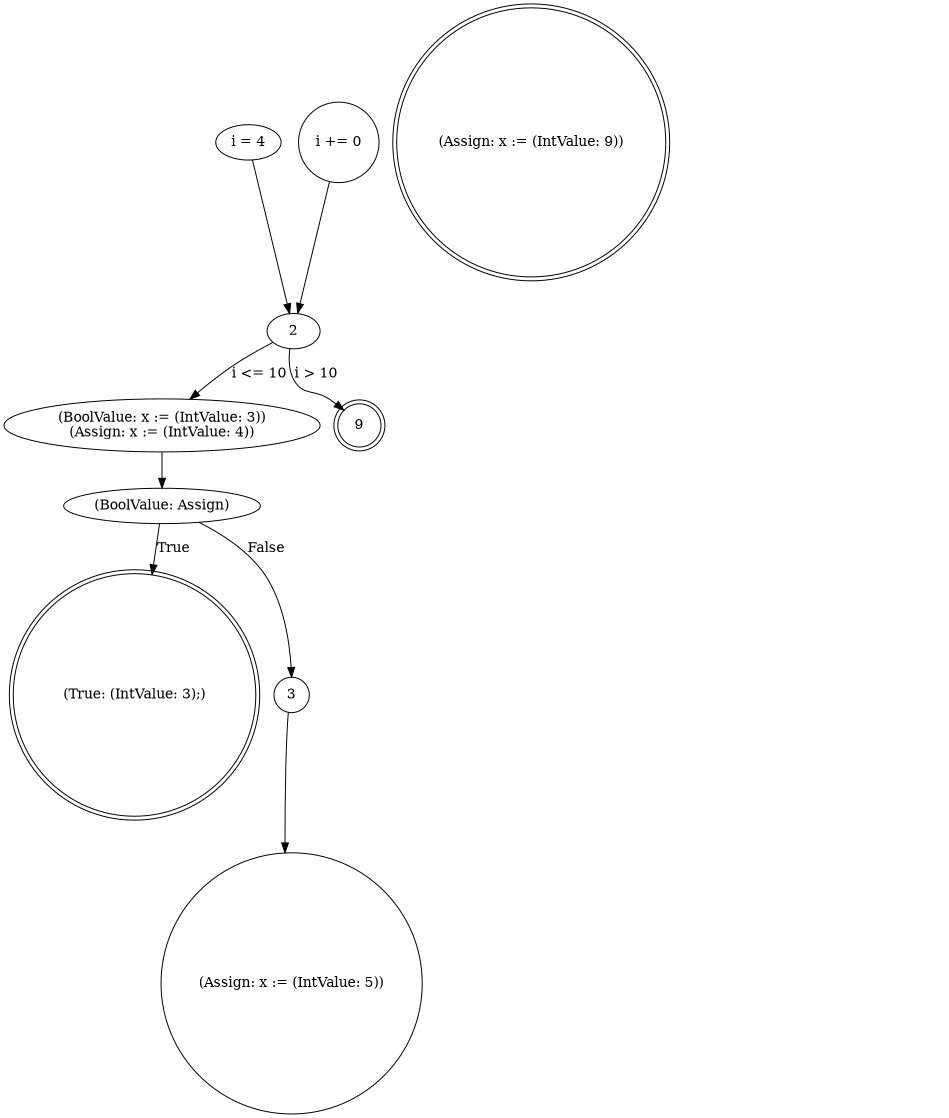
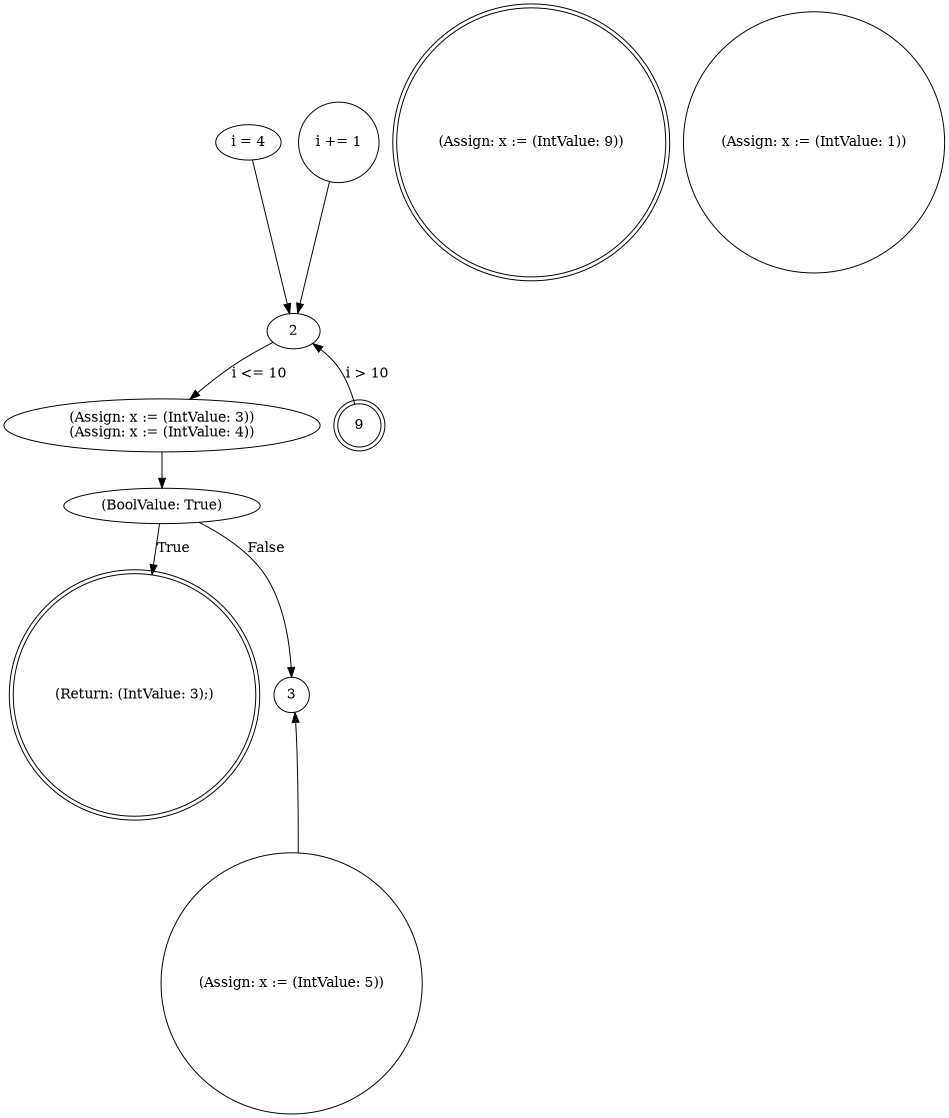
node "i += 0": label "i += 0" -> "i += 1"
node "(Assign: x := (IntValue: 1))": added
edge "2" -> "9": reversed
node "(BoolValue: x := (IntValue: 3)) (Assign: x := (IntValue: 4))": label "(BoolValue: x := (IntValue: 3)) (Assign: x := (IntValue: 4))" -> "(Assign: x := (IntValue: 3)) (Assign: x := (IntValue: 4))"
node "(BoolValue: Assign)": label "(BoolValue: Assign)" -> "(BoolValue: True)"
node "(True: (IntValue: 3);)": label "(True: (IntValue: 3);)" -> "(Return: (IntValue: 3);)"
edge "3" -> "(Assign: x := (IntValue: 5))": reversed
